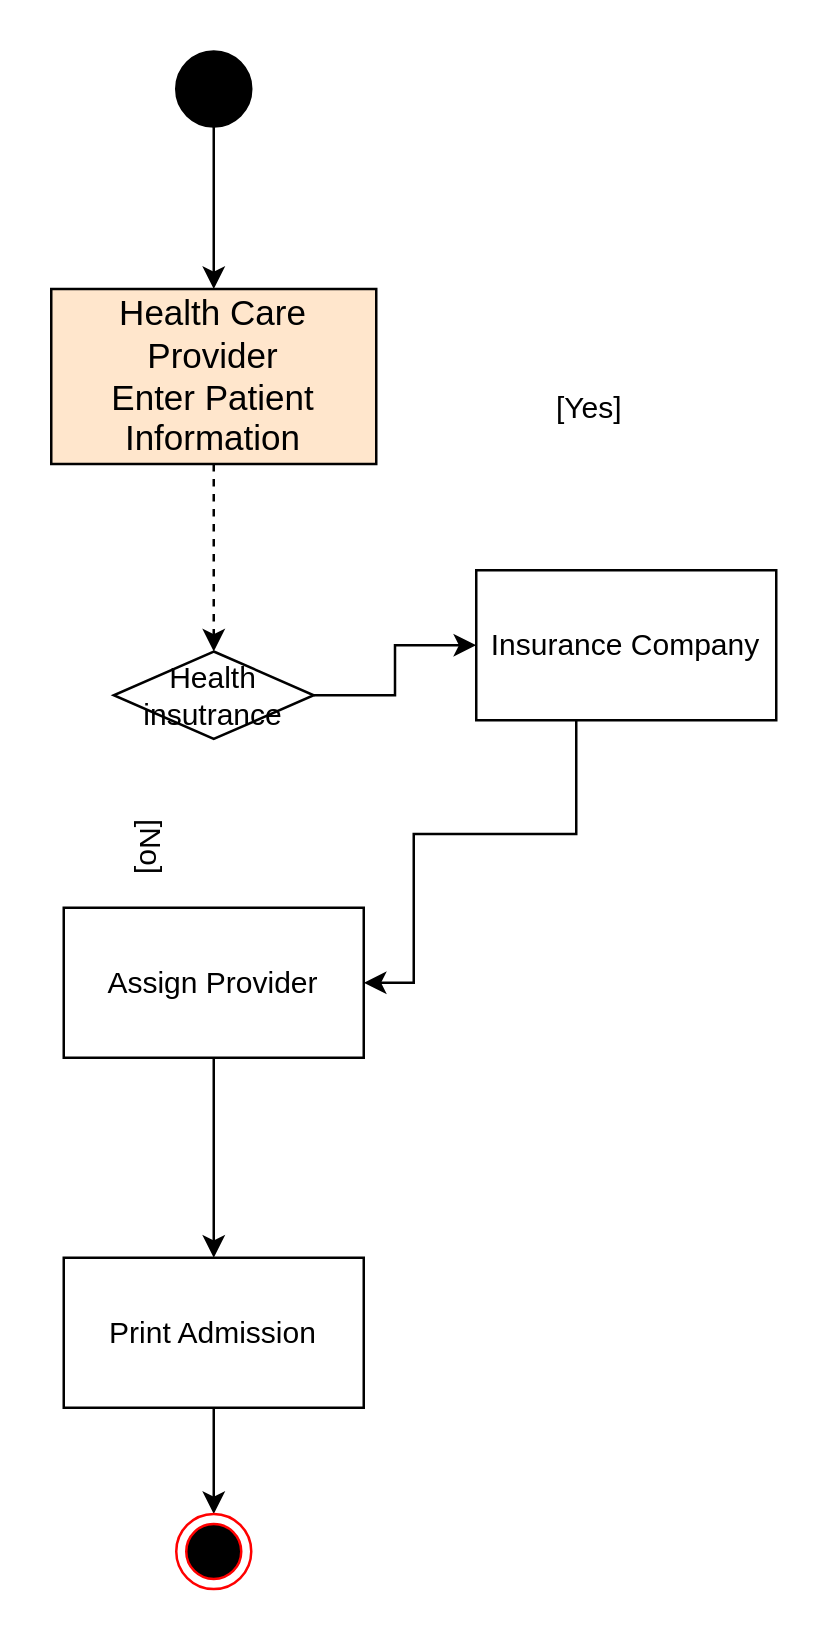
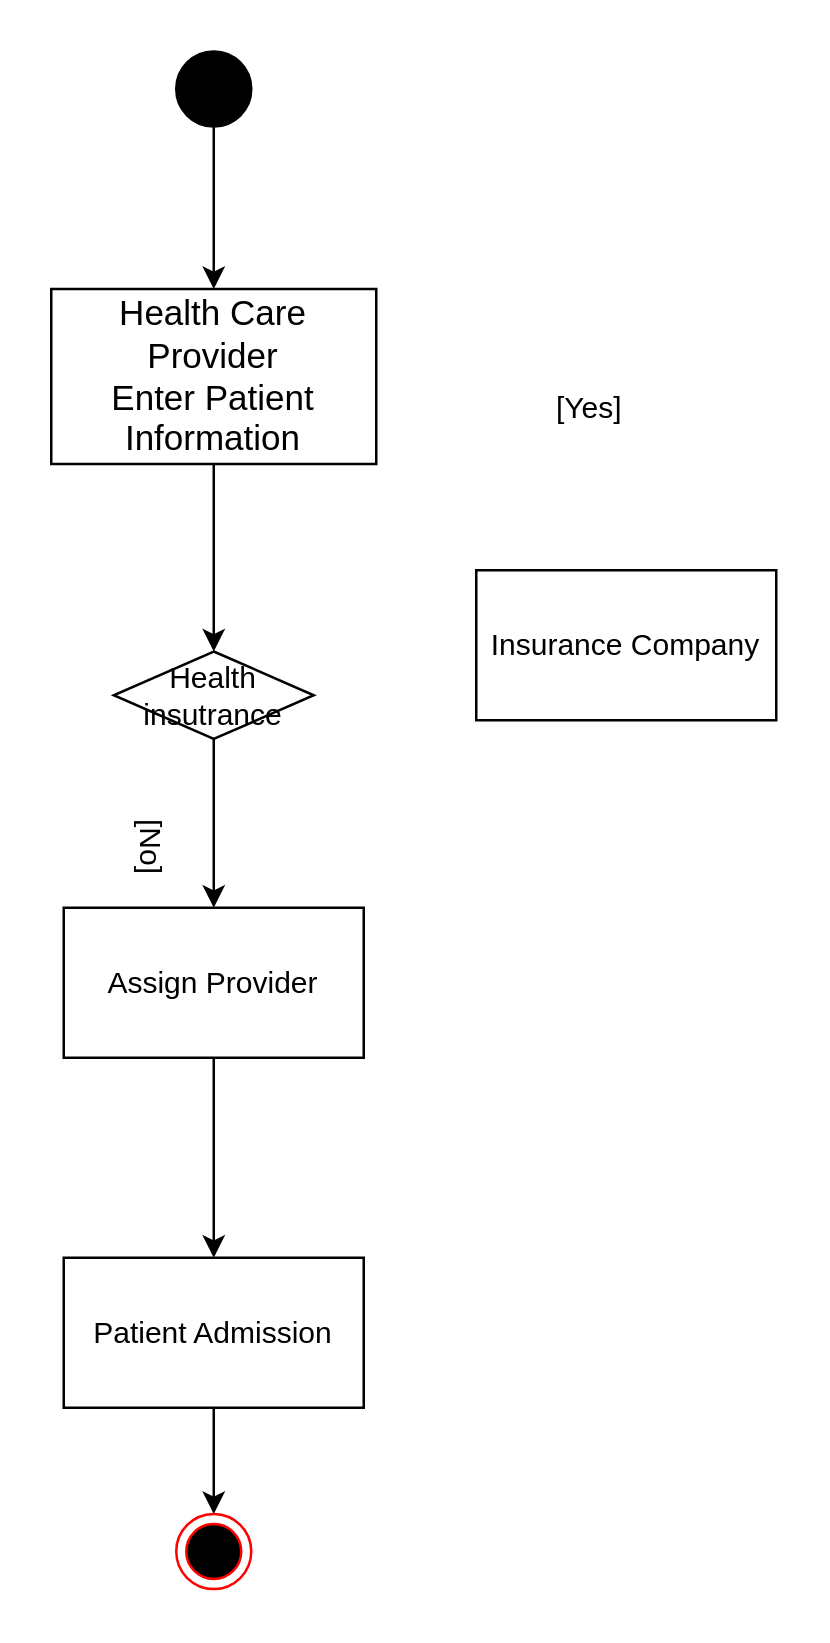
node "Health Care Provider Enter Patient Information": fillcolor #ffe6cc -> #ffffff
edge "Health Care Provider Enter Patient Information" -> "Health insutrance": style dashed -> solid
edge "Health insutrance" -> "Insurance Company": removed
edge "Health insutrance" -> "Assign Provider": added
edge "Insurance Company" -> "Assign Provider": removed
node "Print Admission": label "Print Admission" -> "Patient Admission"
